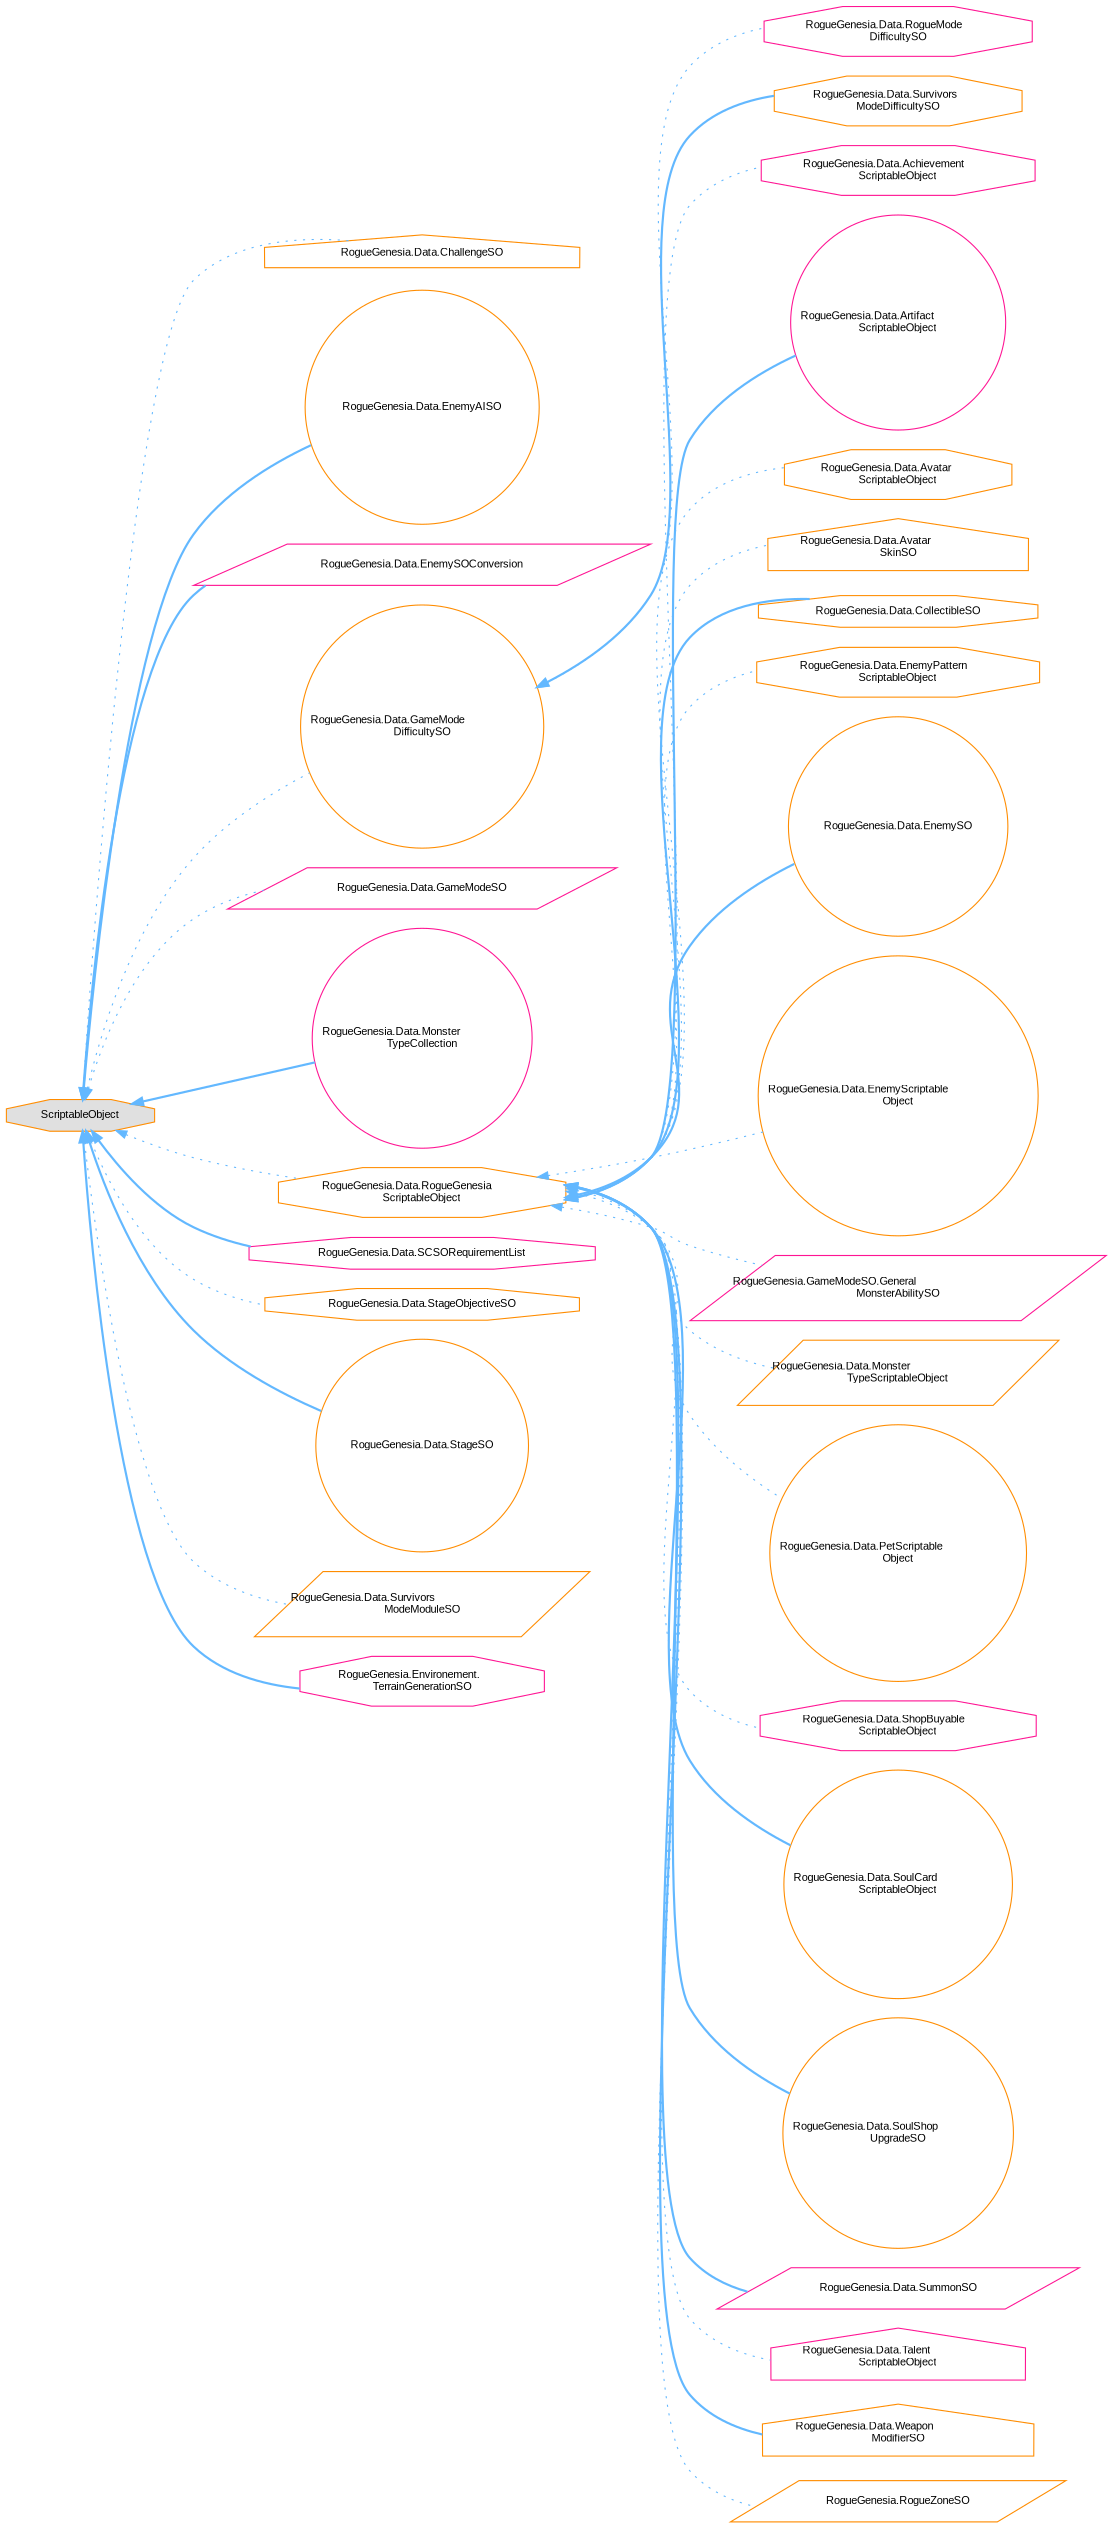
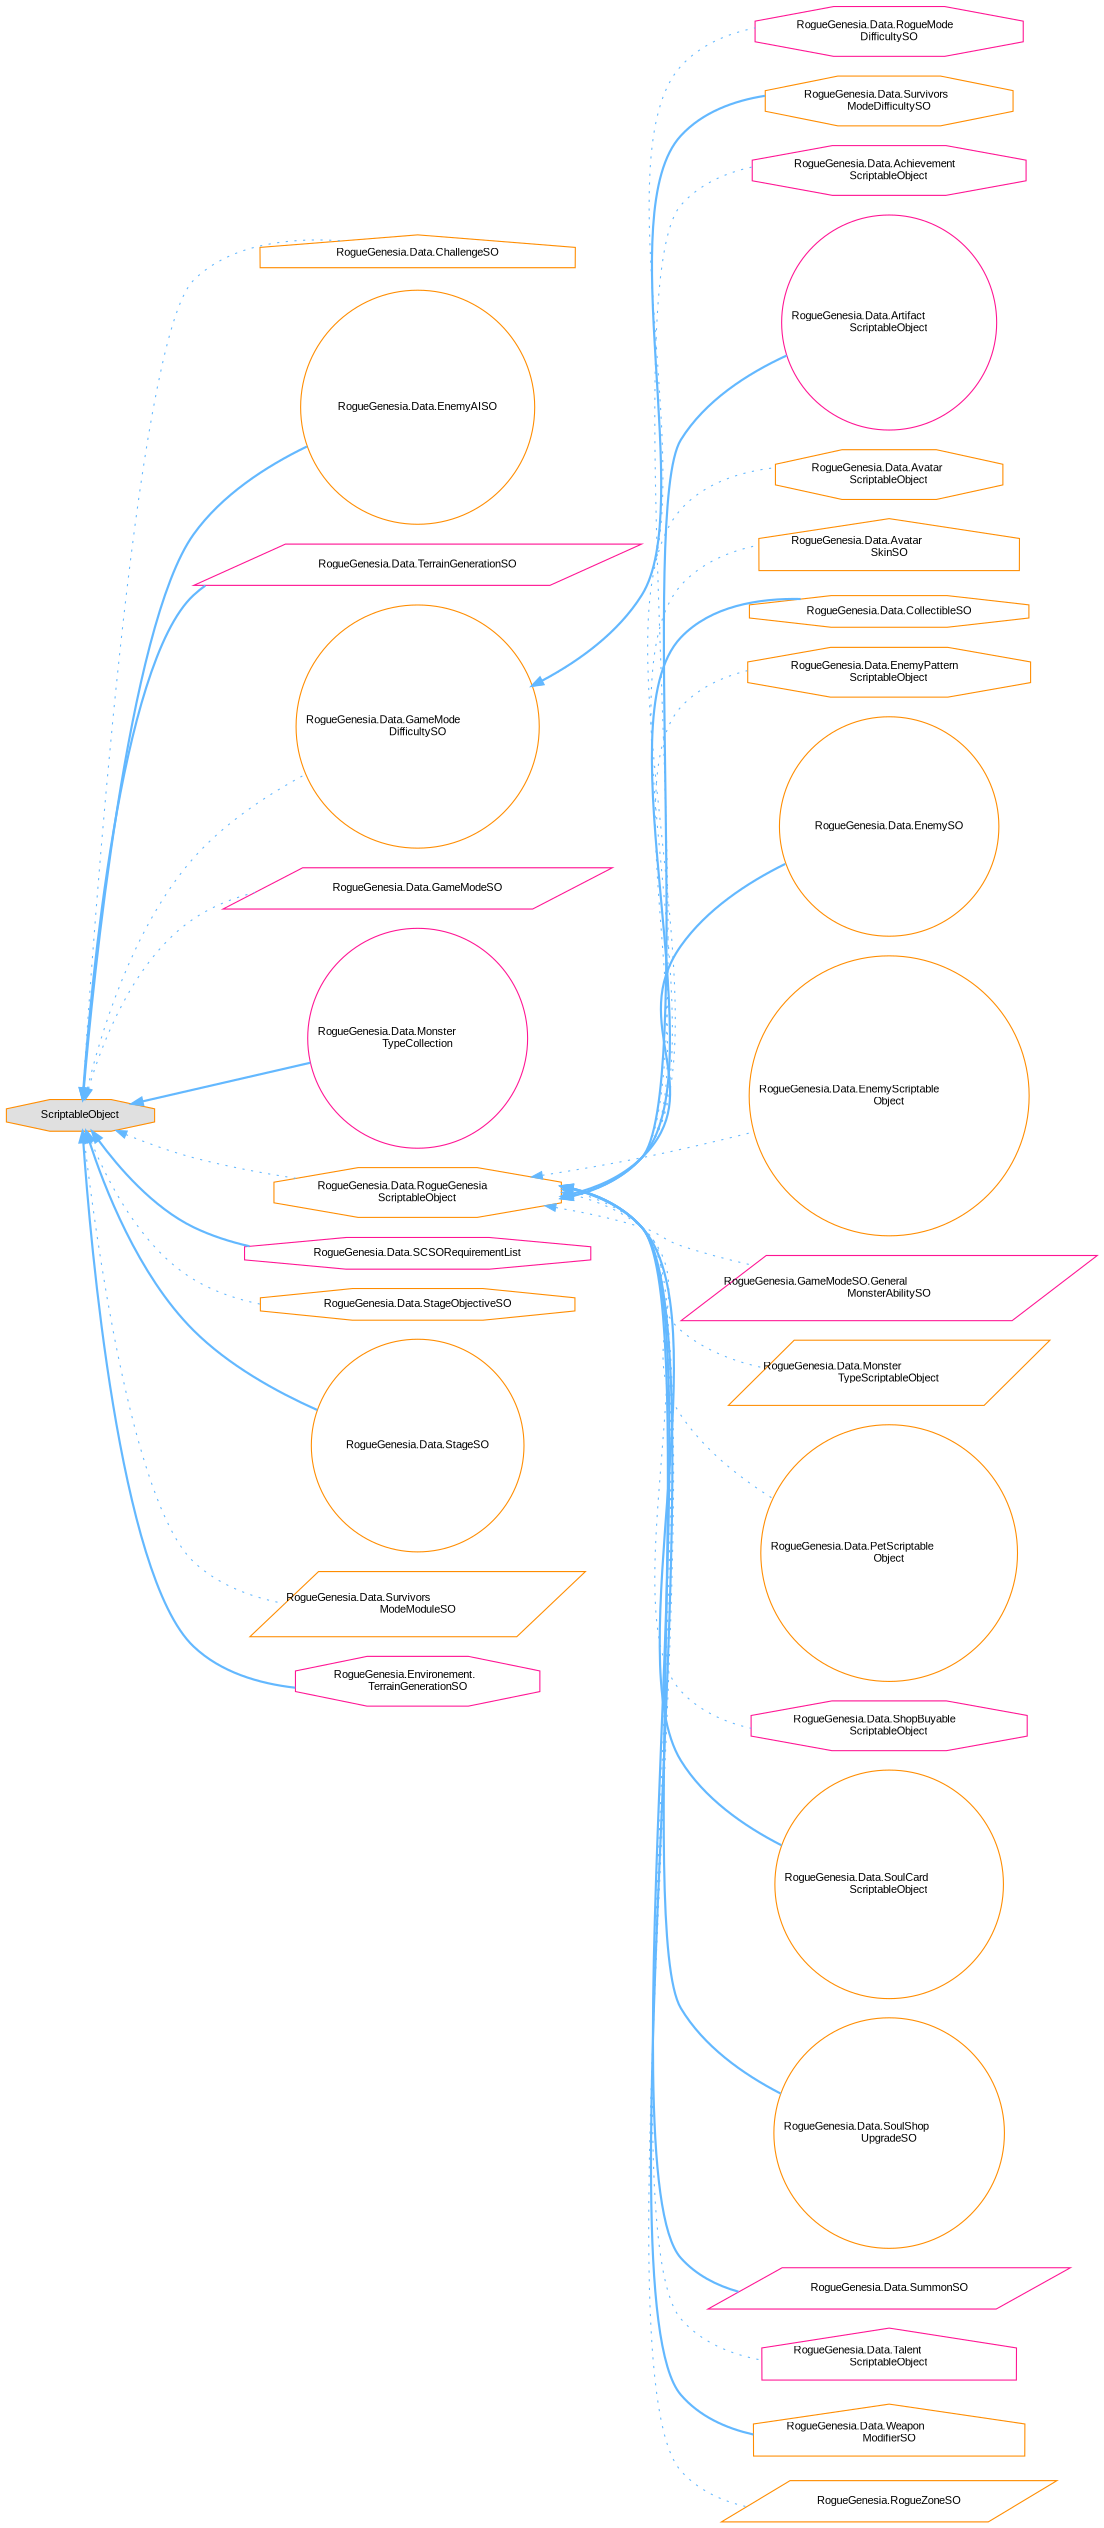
node "RogueGenesia.Data.EnemySOConversion": label "RogueGenesia.Data.EnemySOConversion" -> "RogueGenesia.Data.TerrainGenerationSO"
